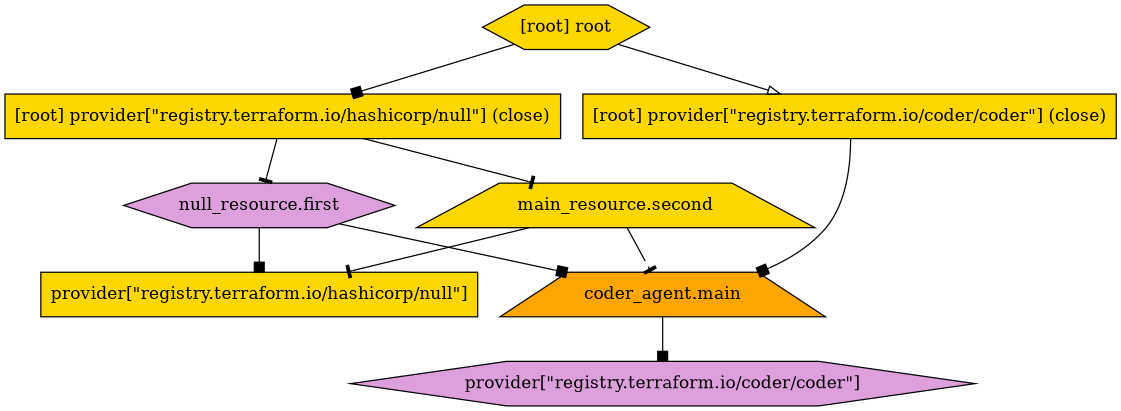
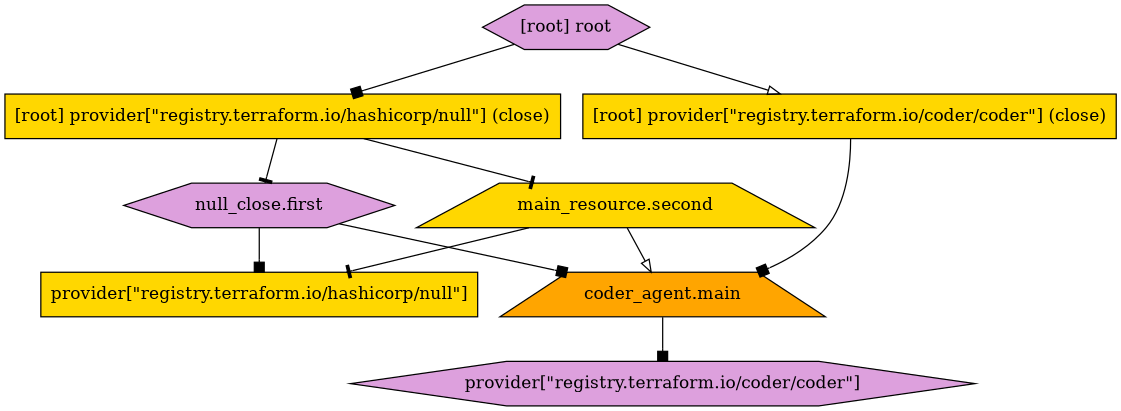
node "[root] root": fillcolor gold -> plum
node "null_resource.first": label "null_resource.first" -> "null_close.first"
edge "main_resource.second" -> "coder_agent.main": arrowhead tee -> onormal
